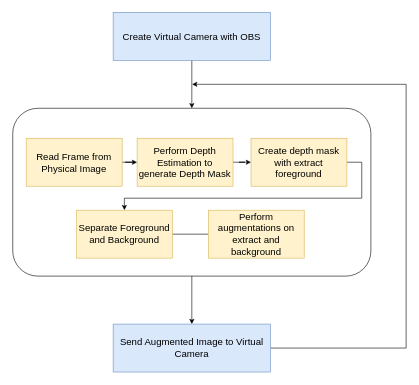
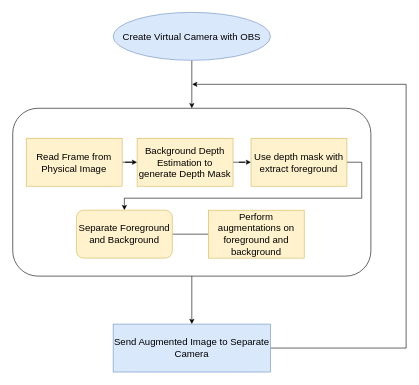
node "Create Virtual Camera with OBS": shape rectangle -> ellipse
node "Perform Depth Estimation to generate Depth Mask": label "Perform Depth Estimation to generate Depth Mask" -> "Background Depth Estimation to generate Depth Mask"
node "Create depth mask with extract foreground": label "Create depth mask with extract foreground" -> "Use depth mask with extract foreground"
node "Separate Foreground and Background": shape rectangle -> rounded rectangle
node "Perform augmentations on extract and background": label "Perform augmentations on extract and background" -> "Perform augmentations on foreground and background"
node "Send Augmented Image to Virtual Camera": label "Send Augmented Image to Virtual Camera" -> "Send Augmented Image to Separate Camera"
